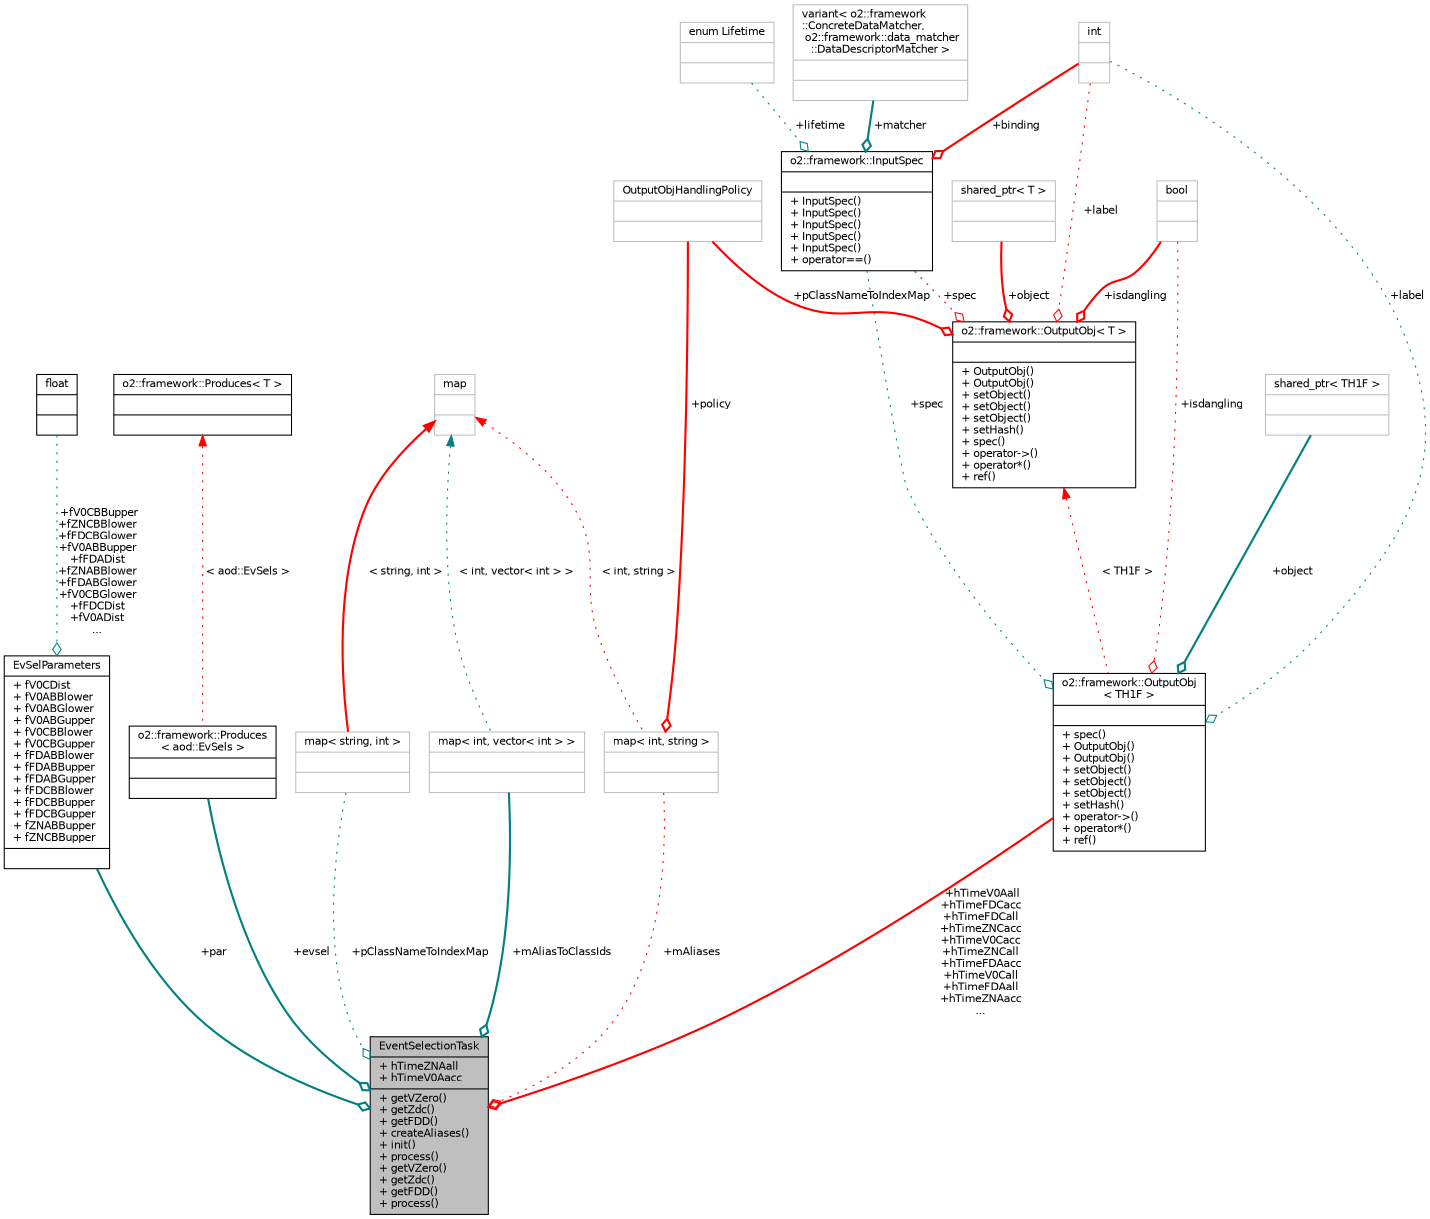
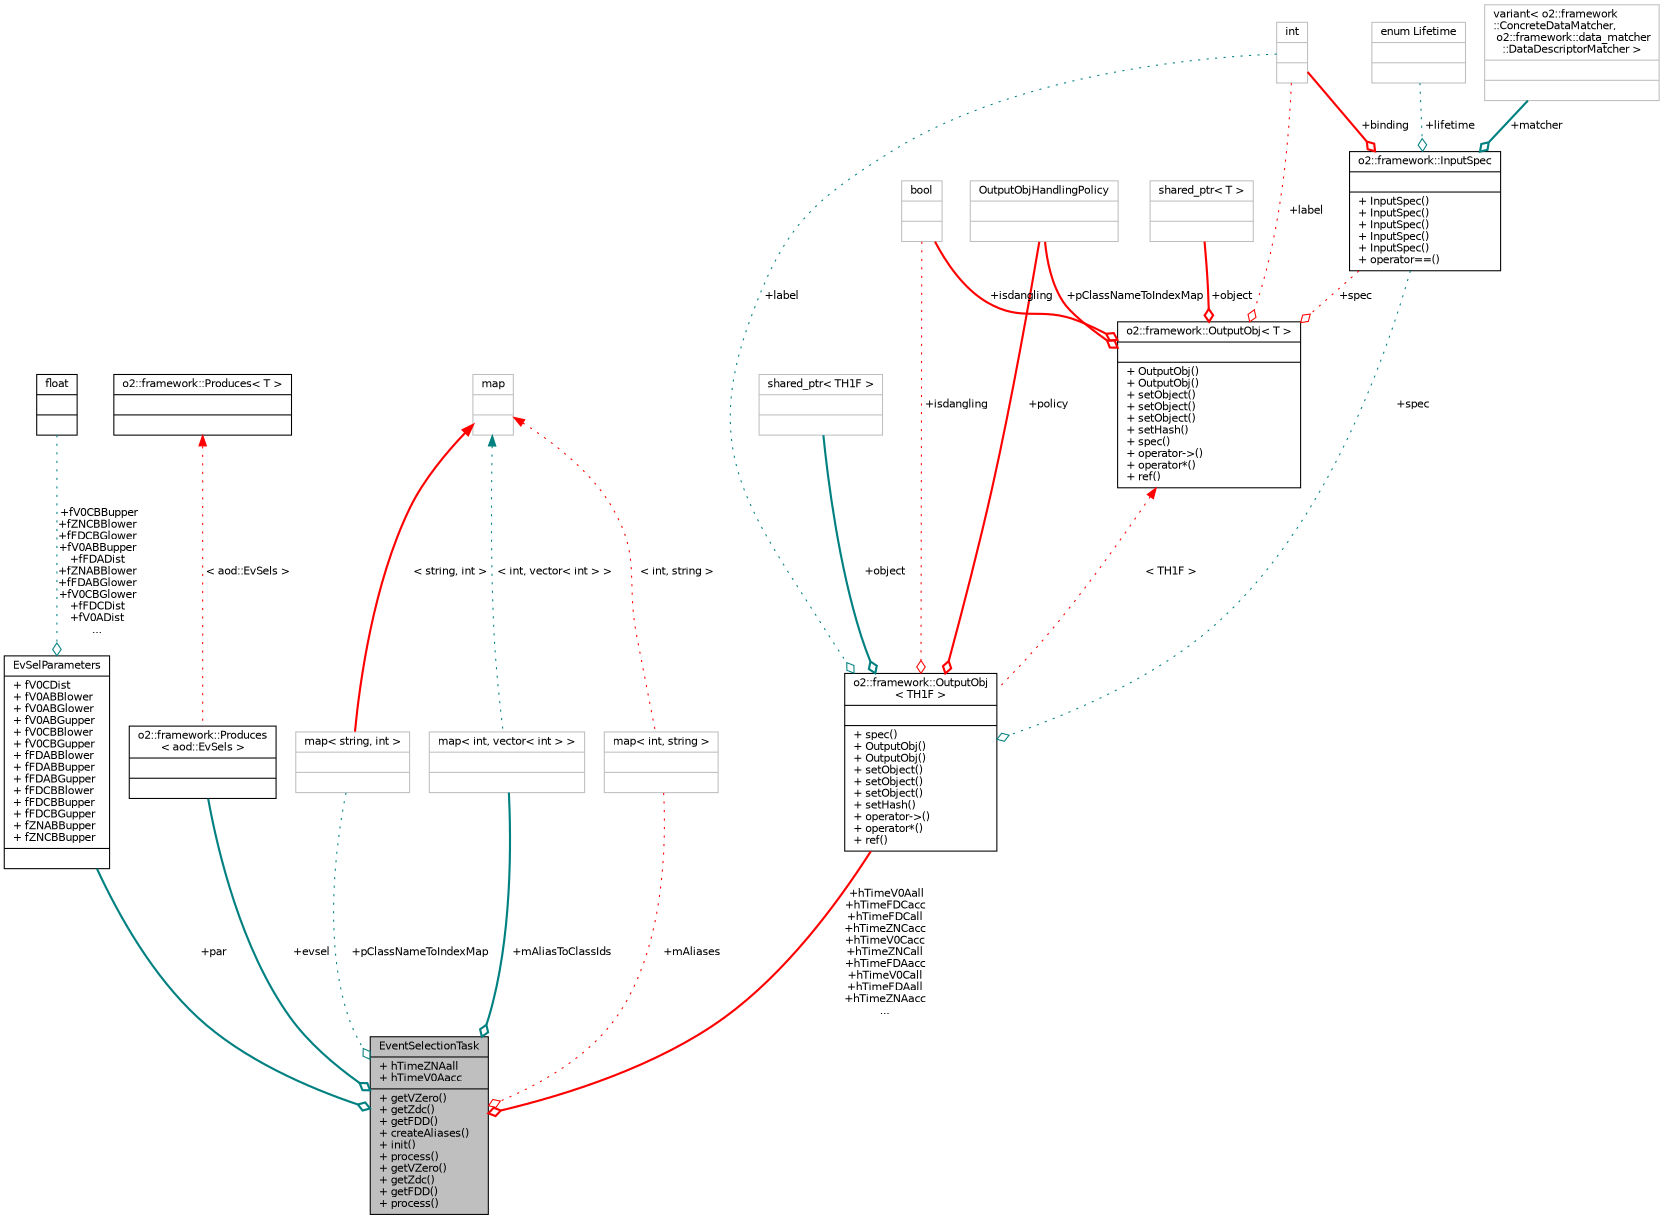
edge "OutputObjHandlingPolicy" -> "map< int, string >": now "OutputObjHandlingPolicy" -> "o2::framework::OutputObj"
